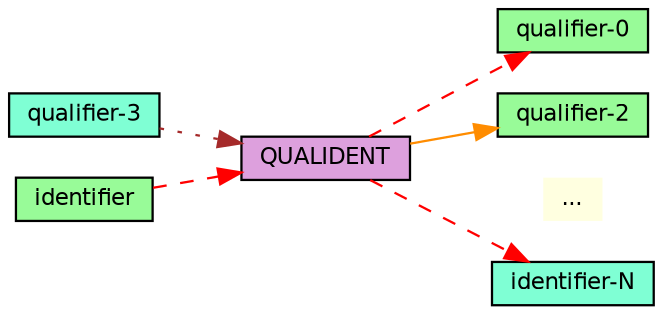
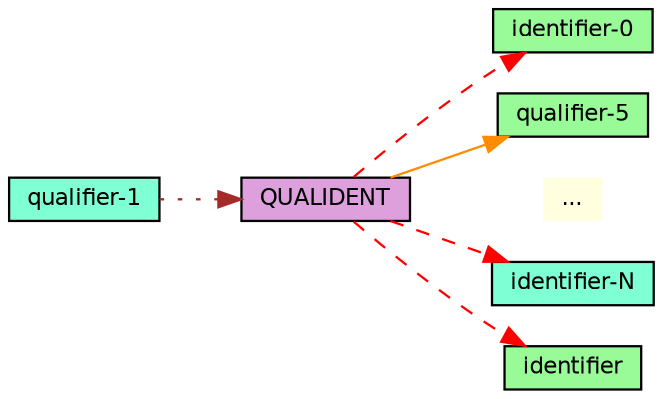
node "qualifier-0": label "qualifier-0" -> "identifier-0"
node "qualifier-3": label "qualifier-3" -> "qualifier-1"
node "qualifier-2": label "qualifier-2" -> "qualifier-5"
edge "identifier" -> "QUALIDENT": reversed
